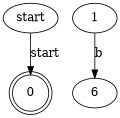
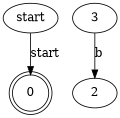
node "1": label "1" -> "3"
node "6": label "6" -> "2"
